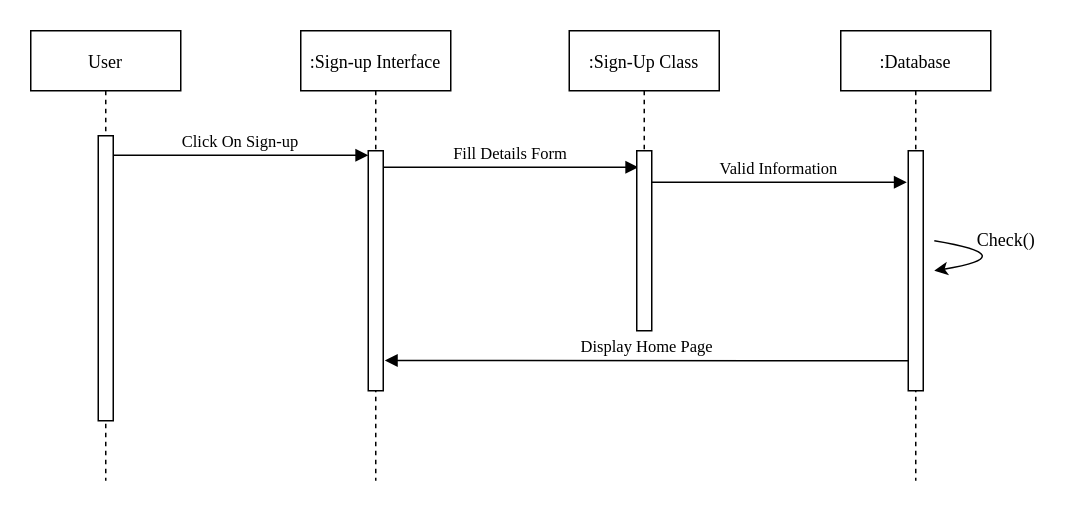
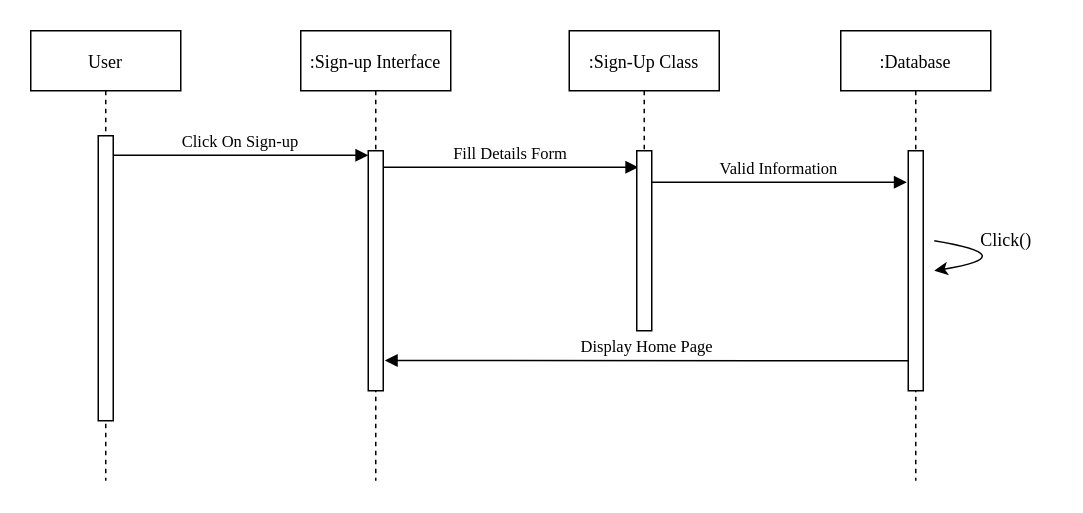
node "Check()": label "Check()" -> "Click()"
